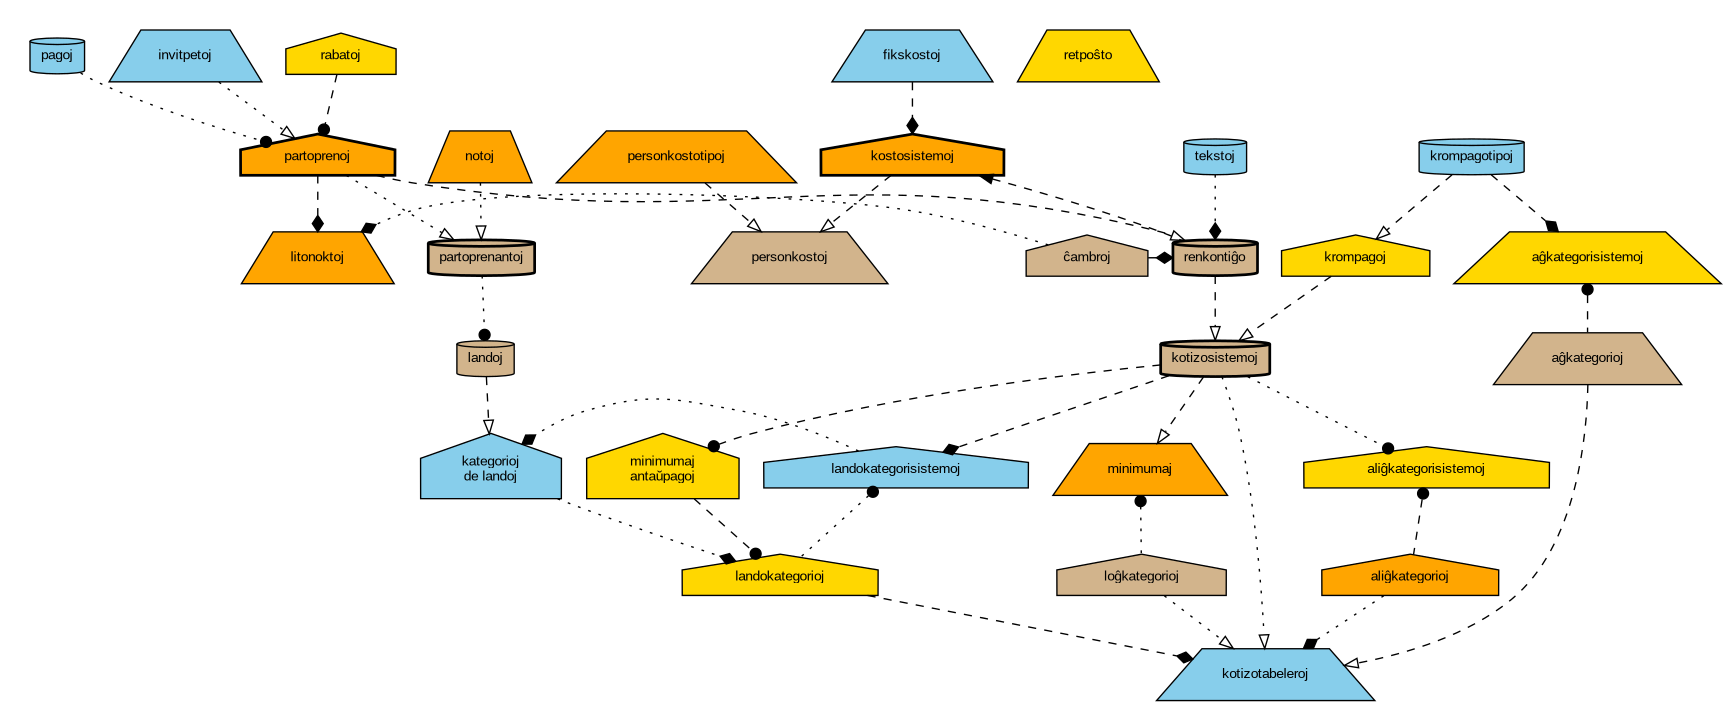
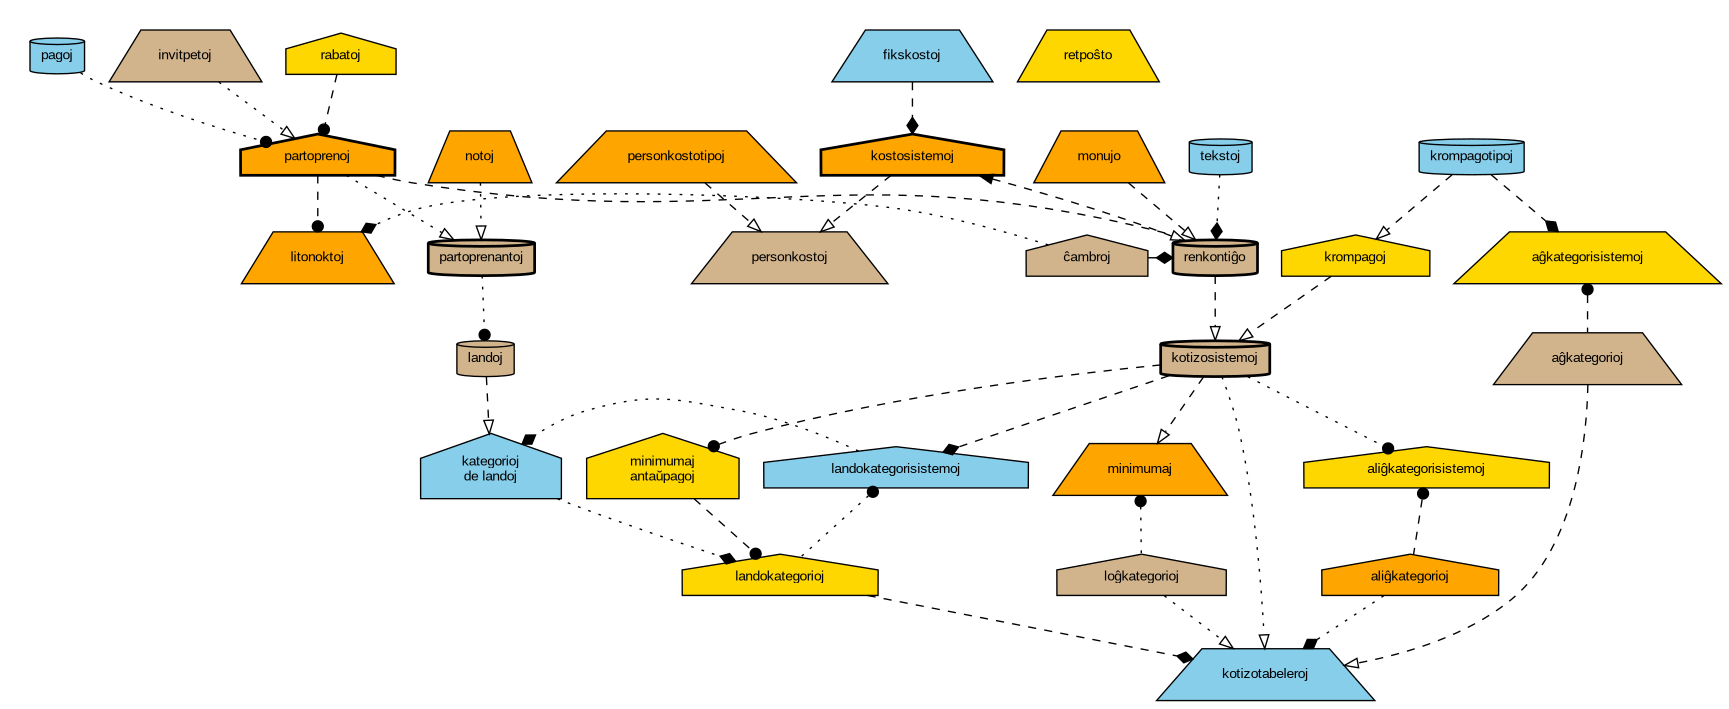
node "invitpetoj": fillcolor skyblue -> tan
node "monujo": added
edge "partoprenoj" -> "litonoktoj": arrowhead diamond -> dot
